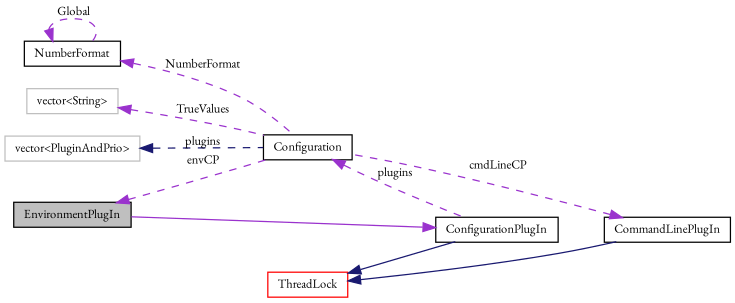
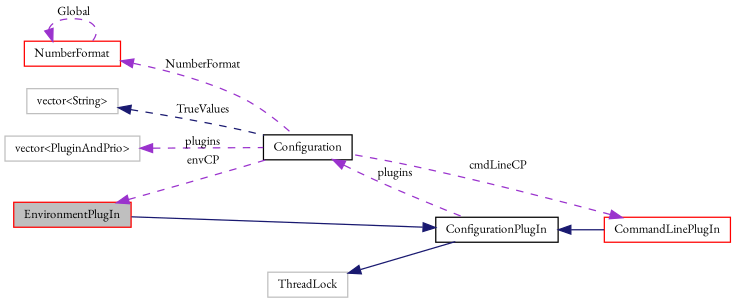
node "NumberFormat": color black -> red
edge "Configuration" -> "vector<String>": color darkorchid3 -> midnightblue
edge "Configuration" -> "vector<PluginAndPrio>": color midnightblue -> darkorchid3
node "EnvironmentPlugIn": color black -> red
edge "EnvironmentPlugIn" -> "ConfigurationPlugIn": color darkorchid3 -> midnightblue
node "CommandLinePlugIn": color black -> red
edge "CommandLinePlugIn" -> "ThreadLock": now "CommandLinePlugIn" -> "ConfigurationPlugIn"
node "ThreadLock": color red -> grey75
